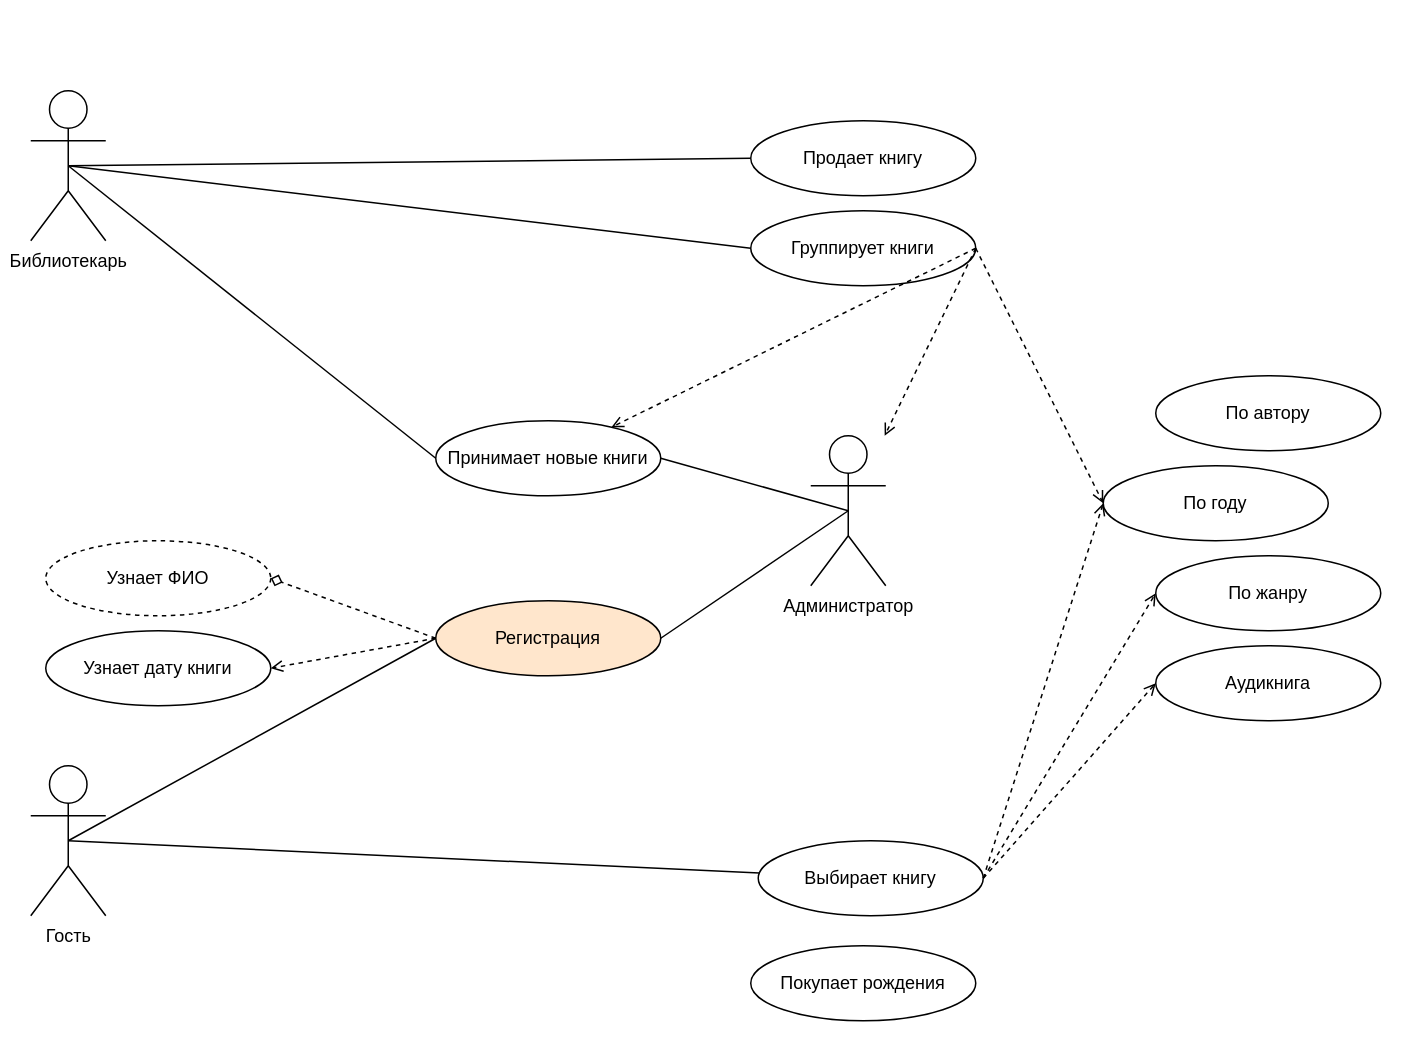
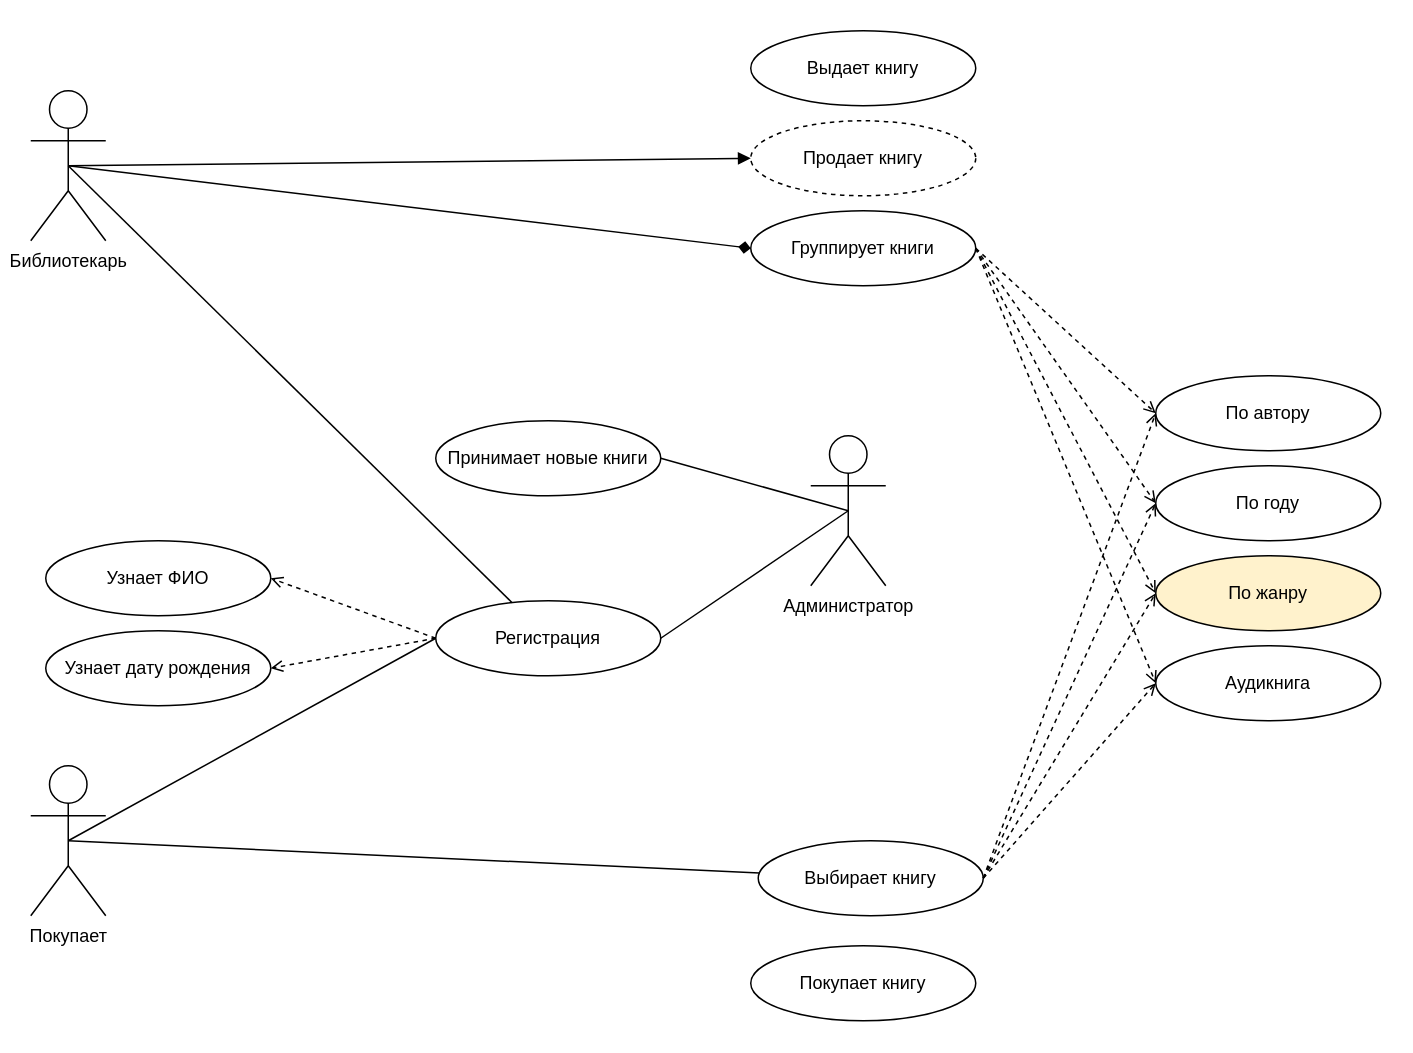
node "Выдает книгу": added
edge "Продает книгу" -- "Библиотекарь": arrowhead none -> block
node "Продает книгу": style solid -> dashed
edge "Библиотекарь" -- "Группирует книги": arrowhead none -> diamond
edge "Библиотекарь" -- "Принимает новые книги": now "Библиотекарь" -- "Регистрация"
edge "Группирует книги" -> "По автору": added
edge "Группирует книги" -> "Принимает новые книги": now "Группирует книги" -> "По жанру"
edge "Группирует книги" -> "Администратор": now "Группирует книги" -> "Аудикнига"
node "По году": moved (1216, 503) -> (1268, 503)
node "Узнает ФИО": style dashed -> solid
edge "Регистрация" -> "Узнает ФИО": arrowhead diamond -> open
node "По жанру": fillcolor #ffffff -> #fff2cc
edge "Выбирает книгу" -> "По автору": added
node "Регистрация": fillcolor #ffe6cc -> #ffffff
node "Узнает дату книги": label "Узнает дату книги" -> "Узнает дату рождения"
node "Гость": label "Гость" -> "Покупает"
node "Покупает рождения": label "Покупает рождения" -> "Покупает книгу"
